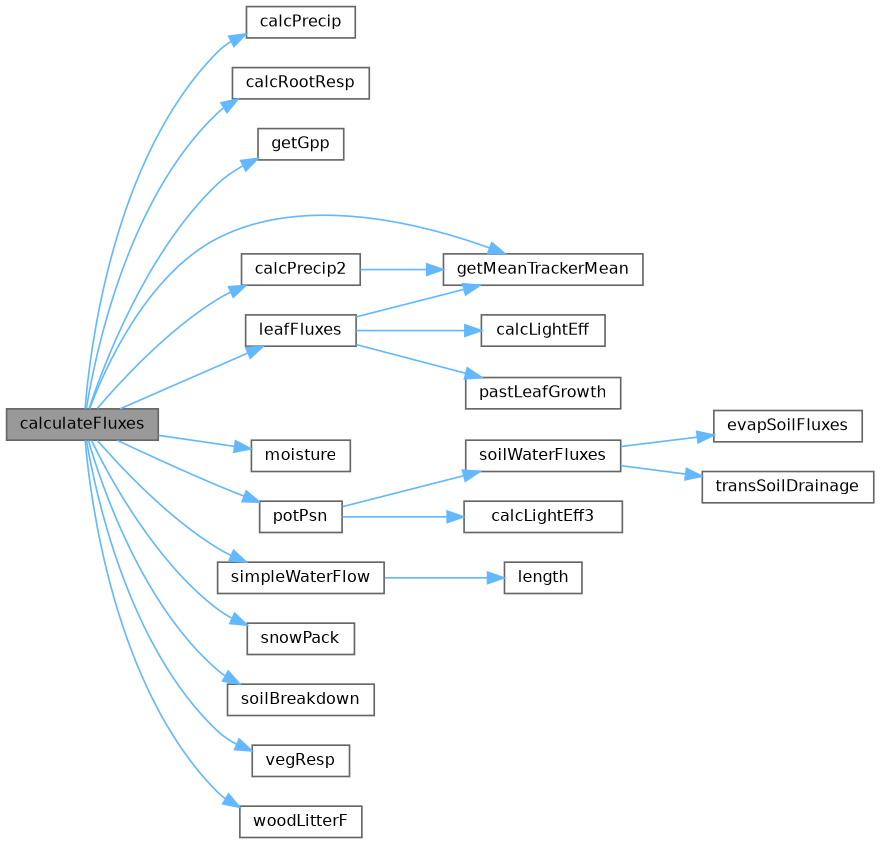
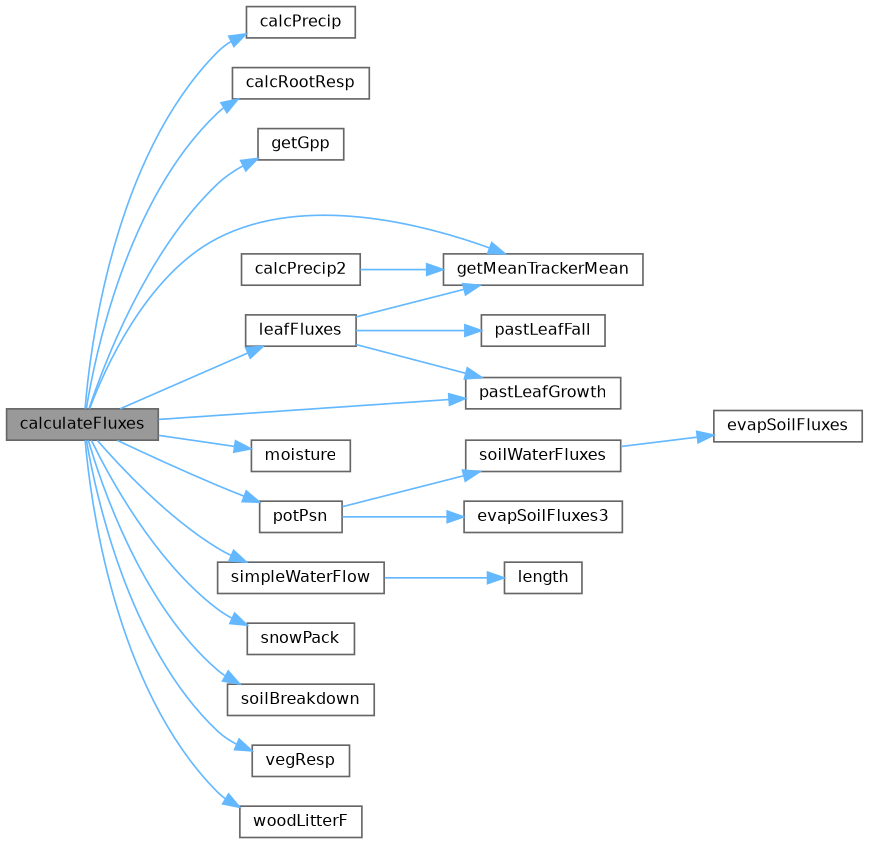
node "calcLightEff": label "calcLightEff" -> "pastLeafFall"
edge "calculateFluxes" -> "calcPrecip2": now "calculateFluxes" -> "pastLeafGrowth"
node "transSoilDrainage": removed
node "calcLightEff3": label "calcLightEff3" -> "evapSoilFluxes3"
